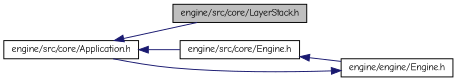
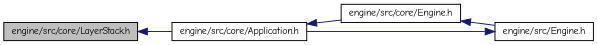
edge "engine/src/core/LayerStack.h" -> "engine/src/core/Application.h": reversed
node "engine/engine/Engine.h": label "engine/engine/Engine.h" -> "engine/src/Engine.h"
